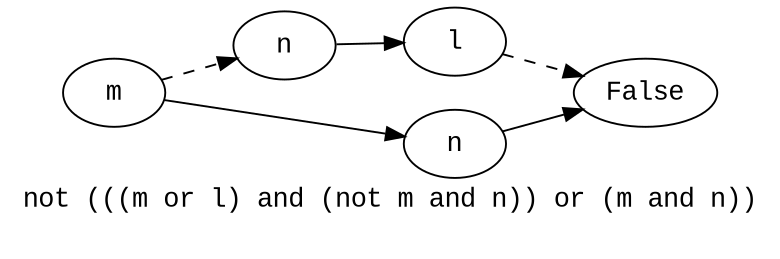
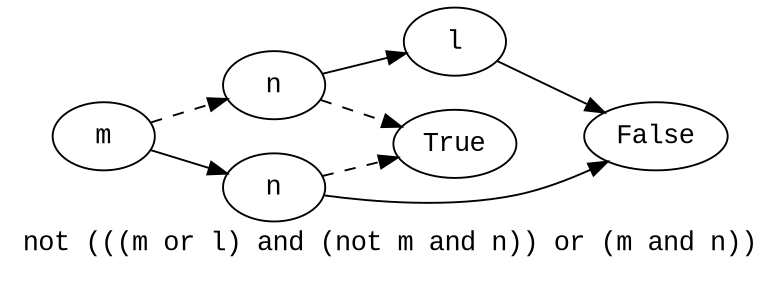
edge "l" -> "False": style dashed -> solid
node "True": added
